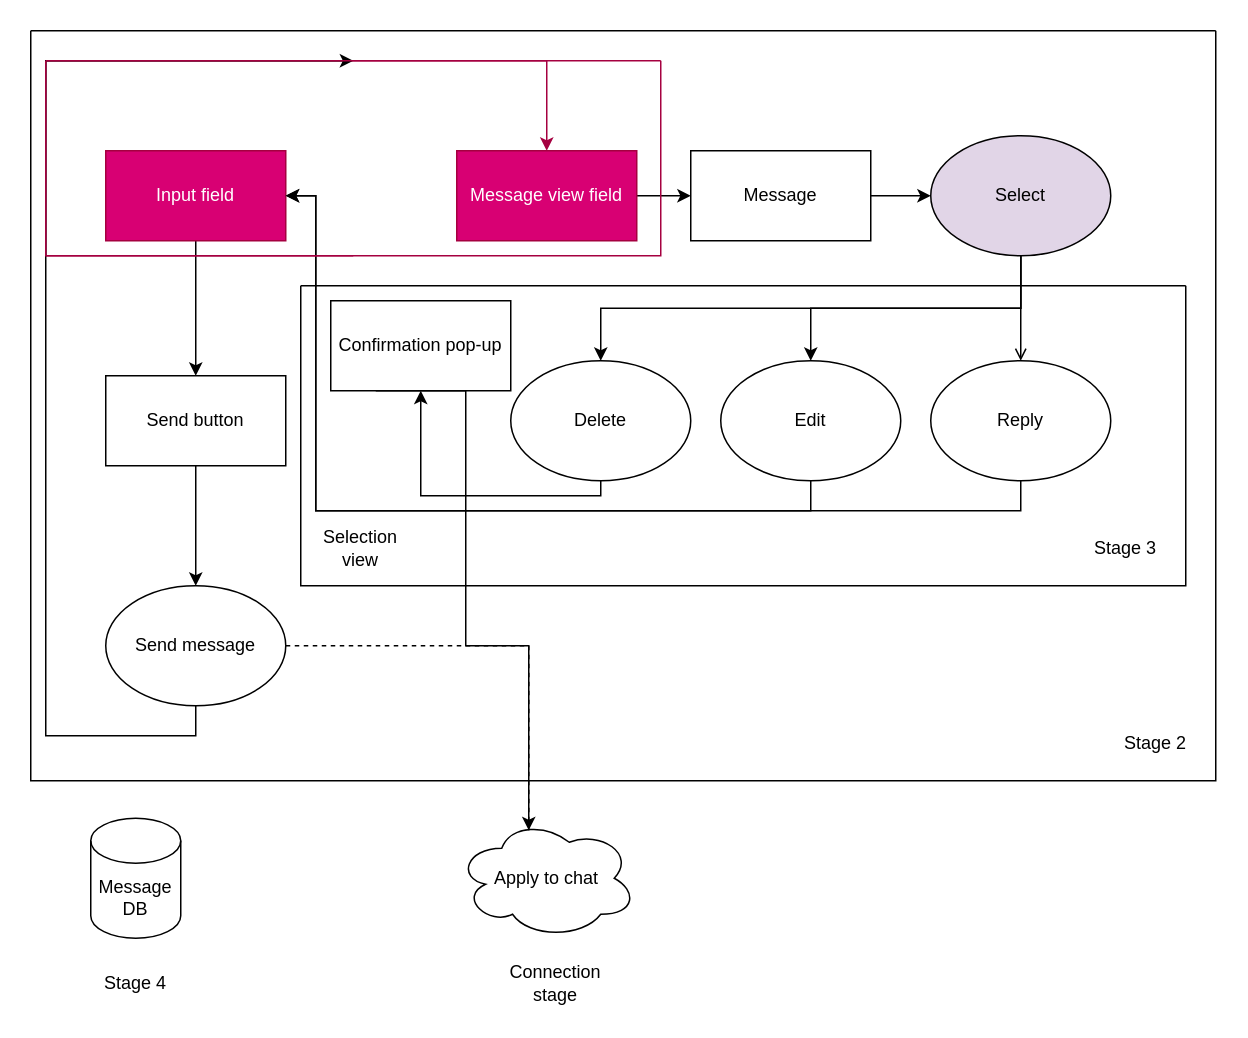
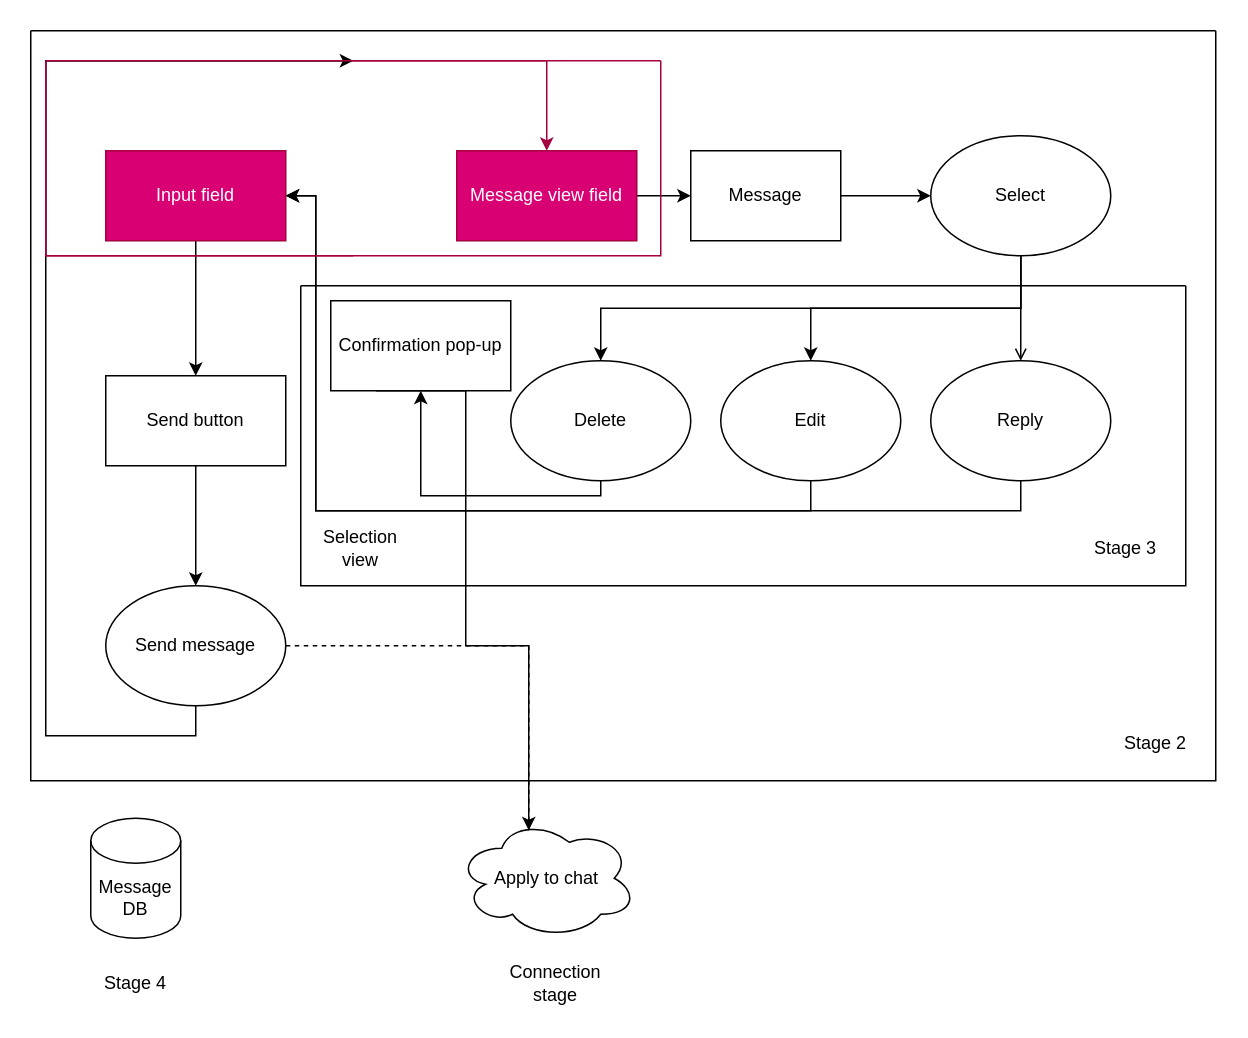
node "Message": size 180x90 -> 150x90
node "Select": fillcolor #e1d5e7 -> #ffffff
